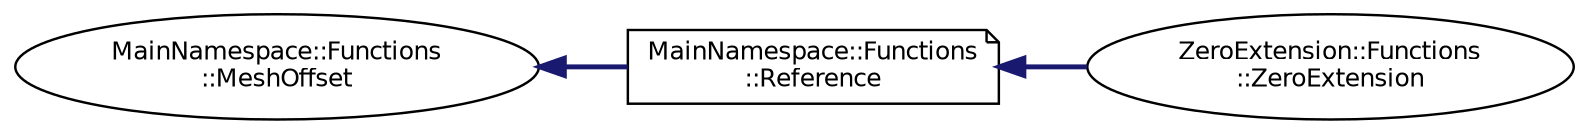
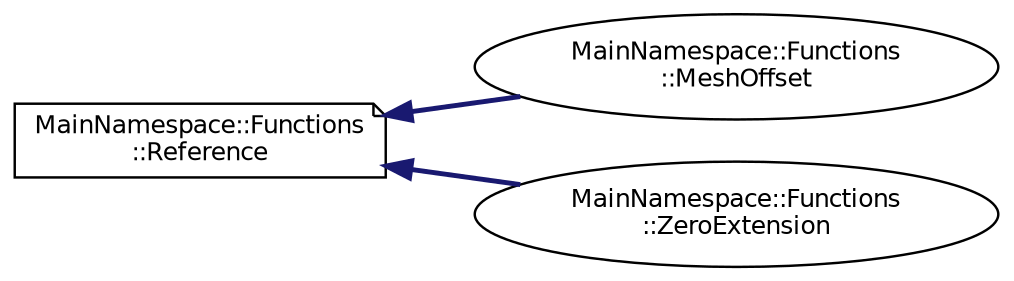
edge "MainNamespace::Functions ::Reference" -> "MainNamespace::Functions ::MeshOffset": reversed
node "ZeroExtension::Functions ::ZeroExtension": label "ZeroExtension::Functions ::ZeroExtension" -> "MainNamespace::Functions ::ZeroExtension"
